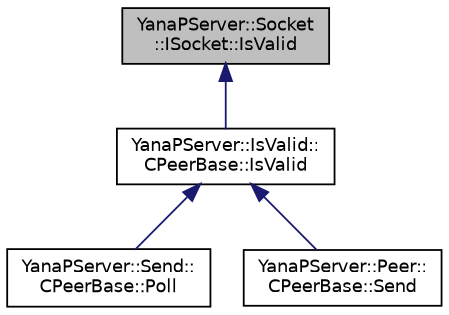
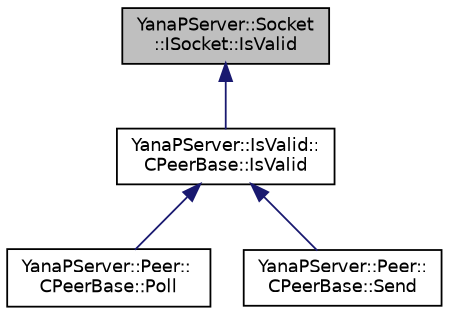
node "YanaPServer::Send:: CPeerBase::Poll": label "YanaPServer::Send:: CPeerBase::Poll" -> "YanaPServer::Peer:: CPeerBase::Poll"
